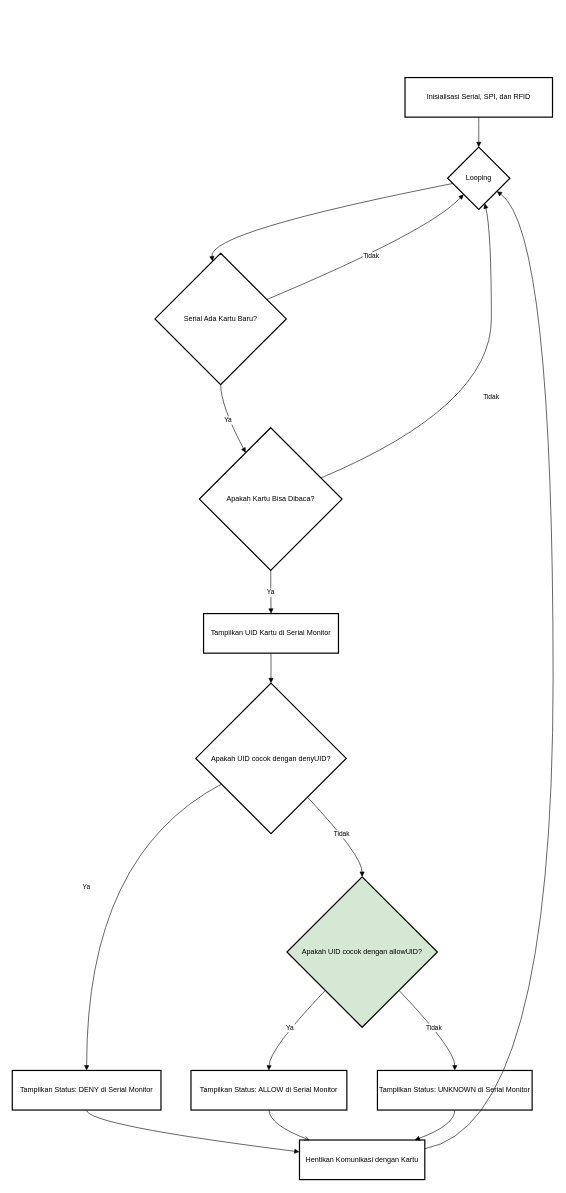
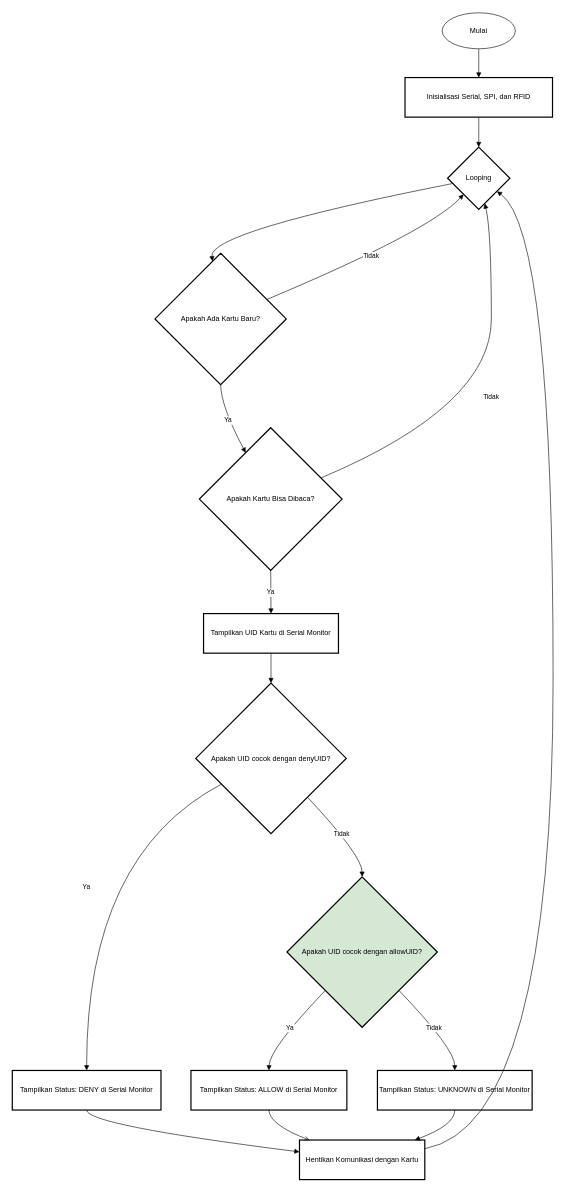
node "Mulai": added
edge "Mulai" -> "Inisialisasi Serial, SPI, dan RFID": added
node "Serial Ada Kartu Baru?": label "Serial Ada Kartu Baru?" -> "Apakah Ada Kartu Baru?"
